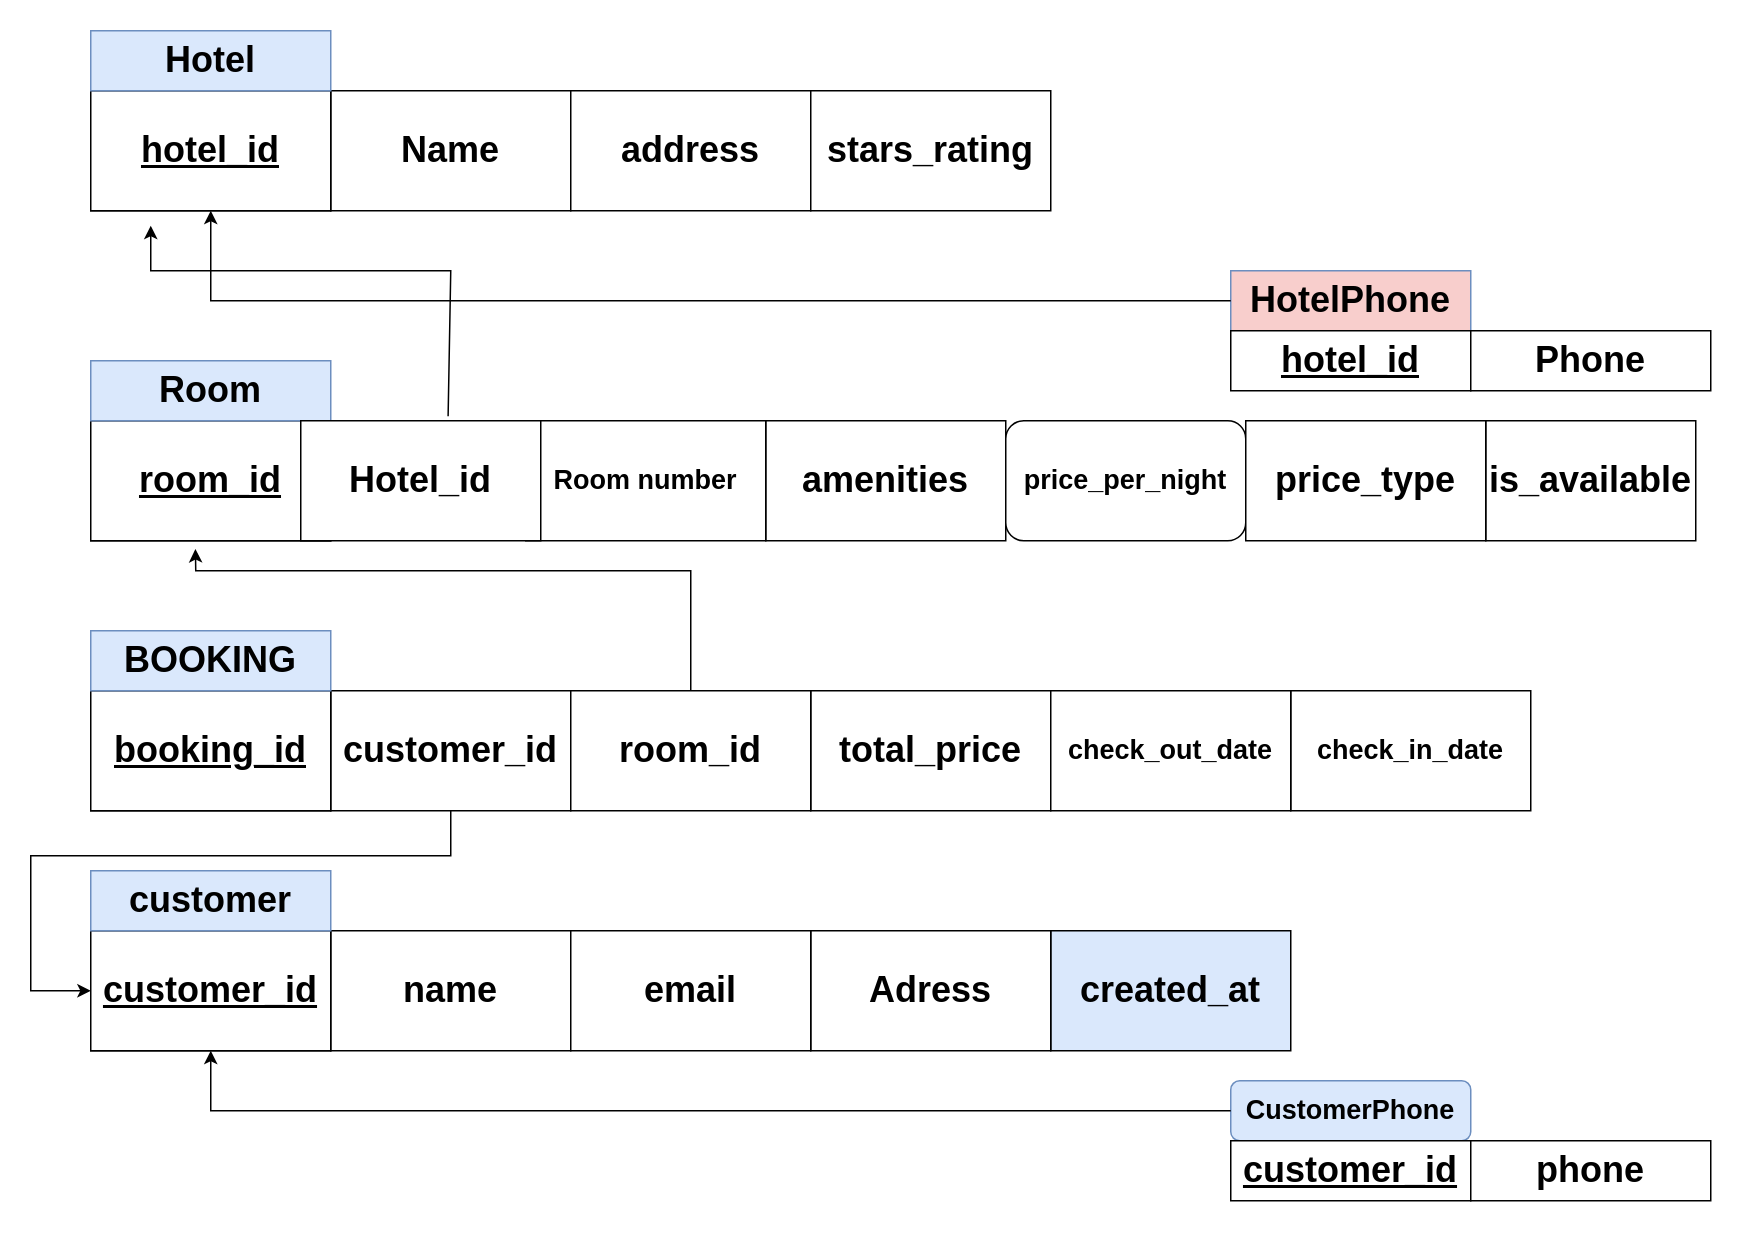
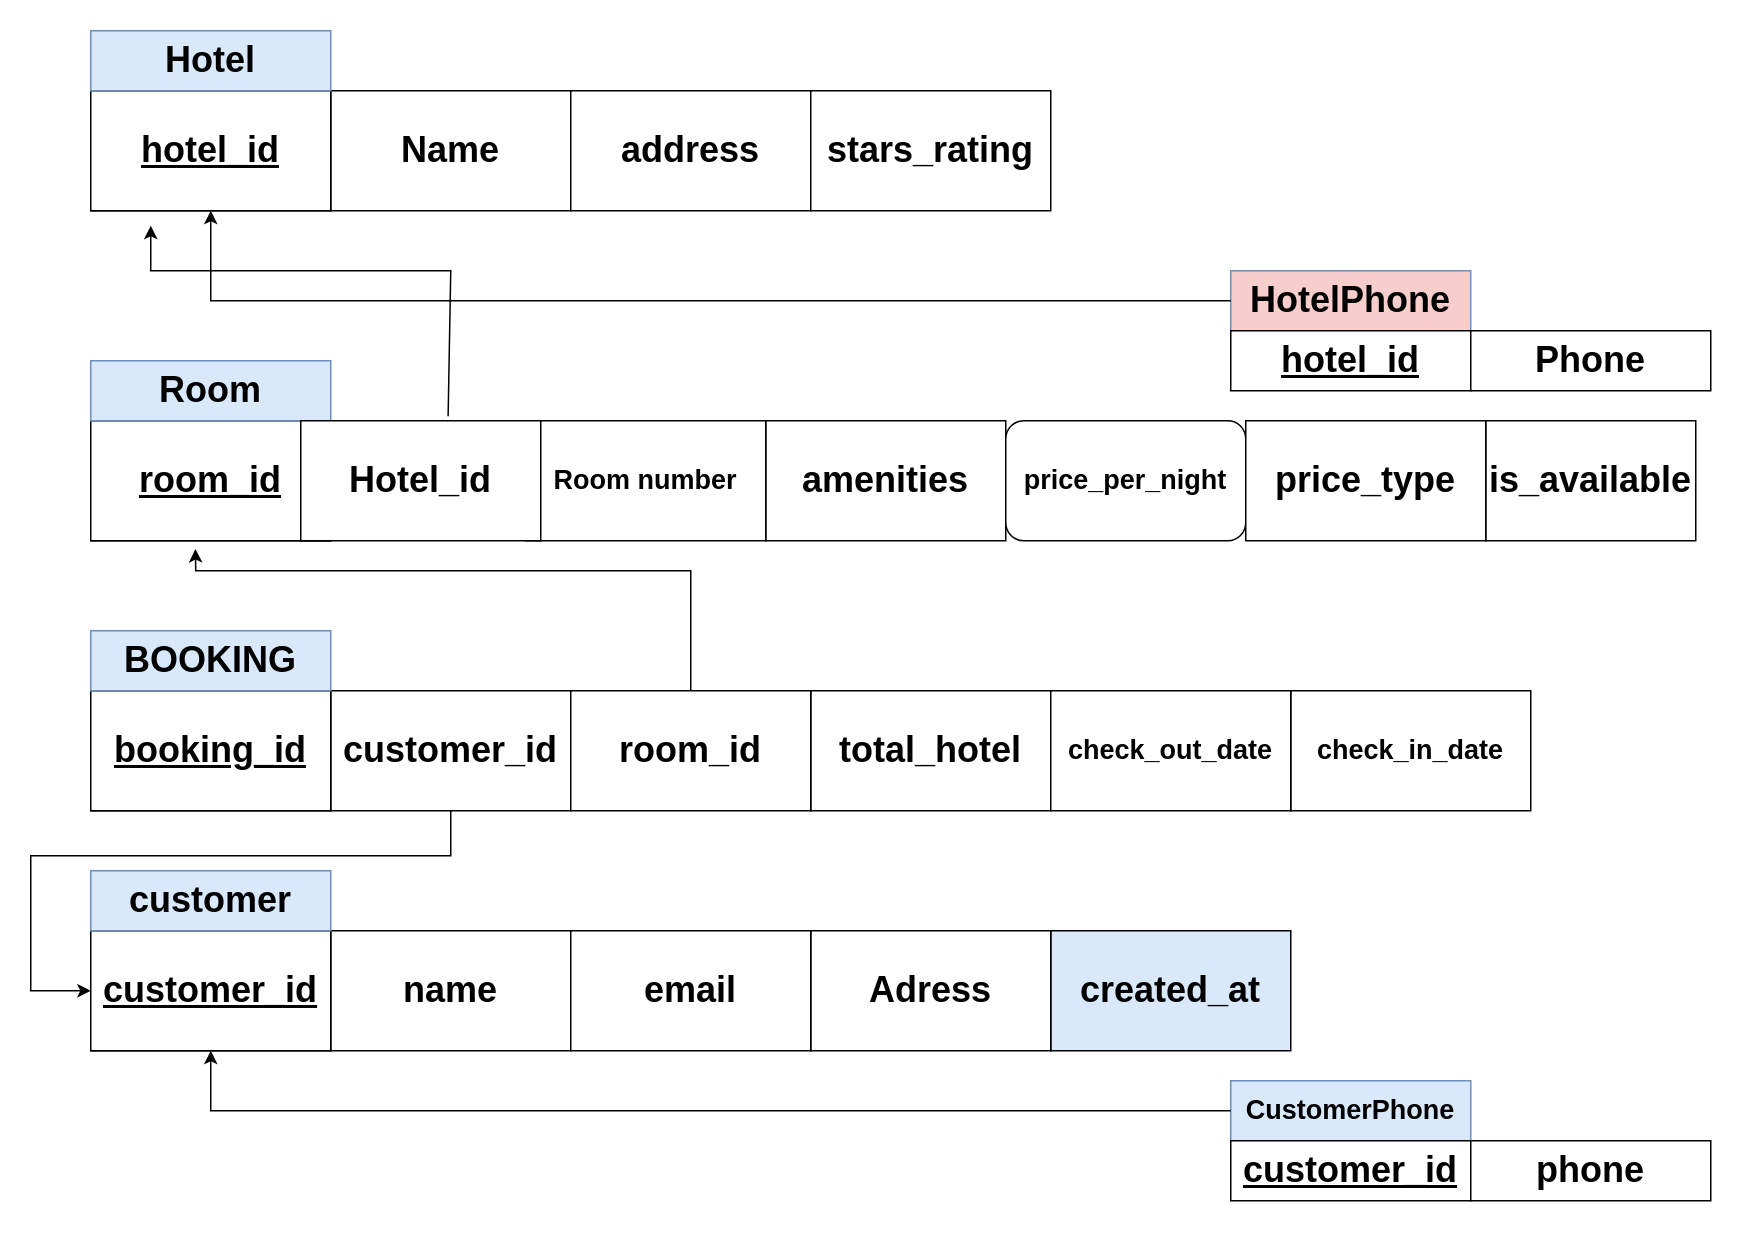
node "total_price": label "total_price" -> "total_hotel"
node "CustomerPhone": shape rounded rectangle -> rectangle
